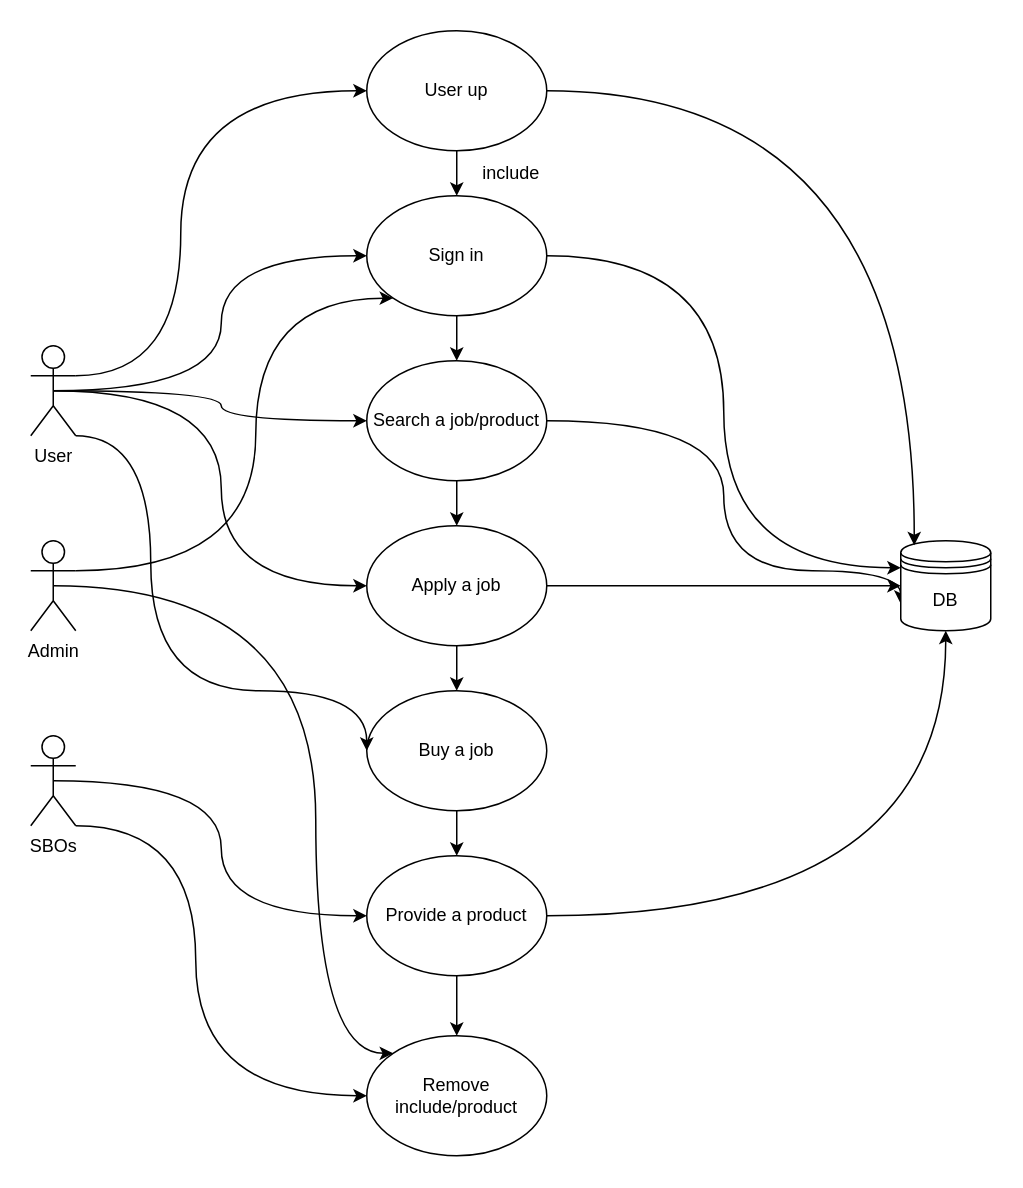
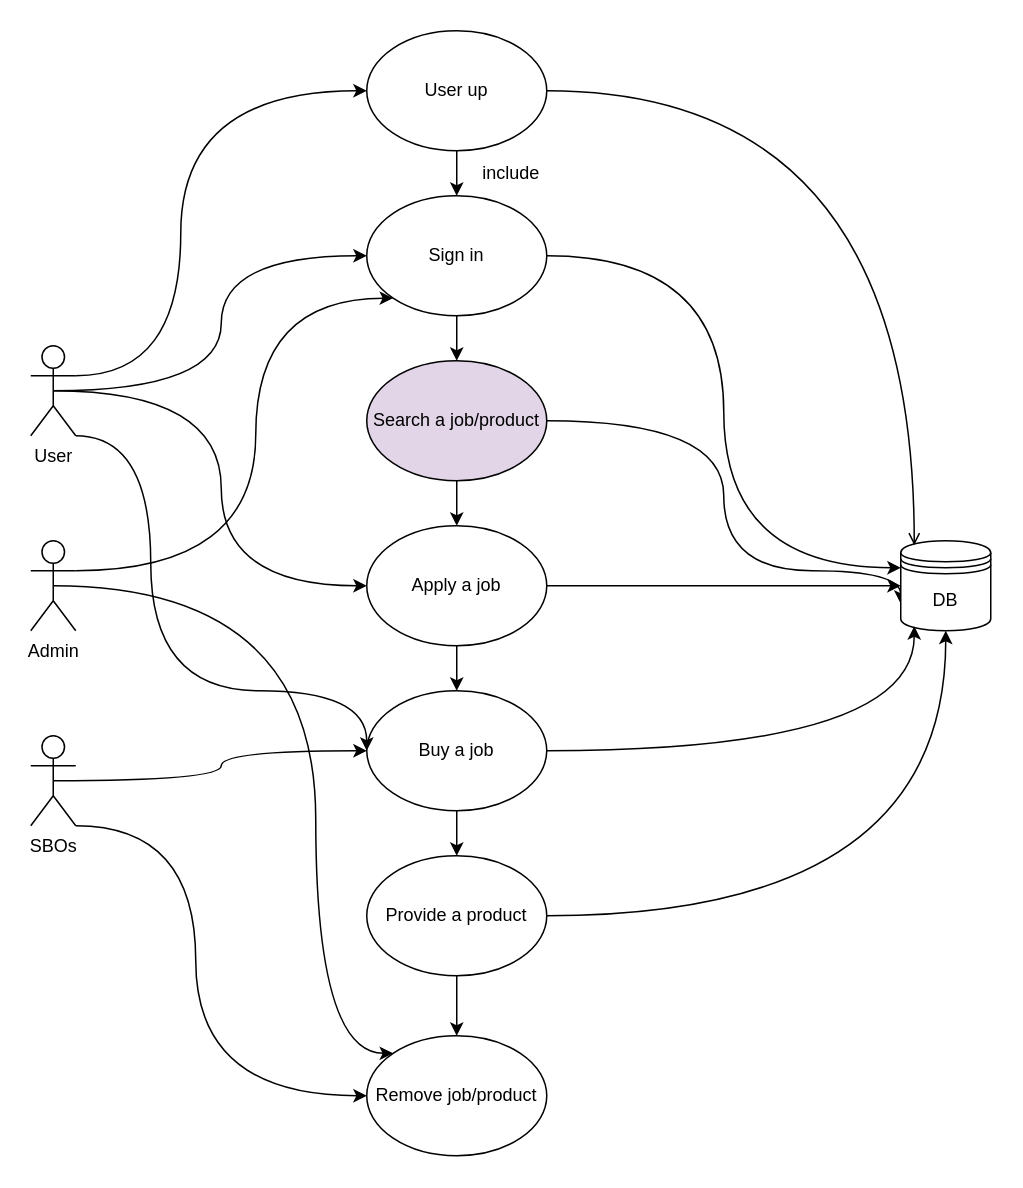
edge "User" -> "Search a job/product": removed
node "Search a job/product": fillcolor #ffffff -> #e1d5e7
edge "User up" -> "DB": arrowhead classic -> open
edge "Buy a job" -> "DB": added
edge "SBOs" -> "Provide a product": now "SBOs" -> "Buy a job"
node "Remove include/product": label "Remove include/product" -> "Remove job/product"
